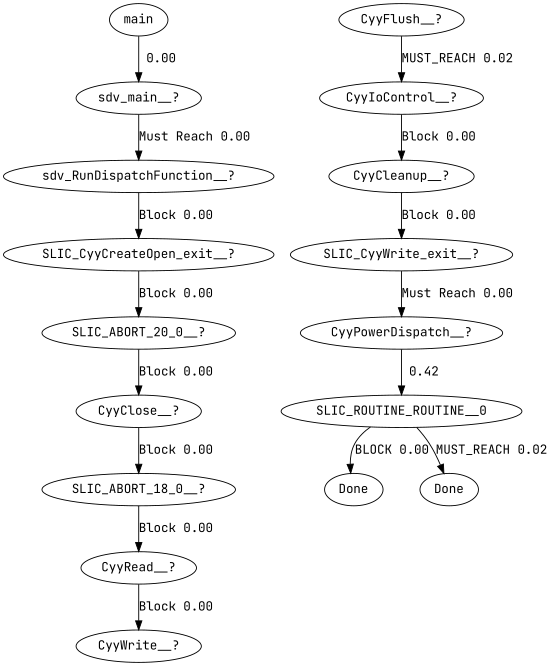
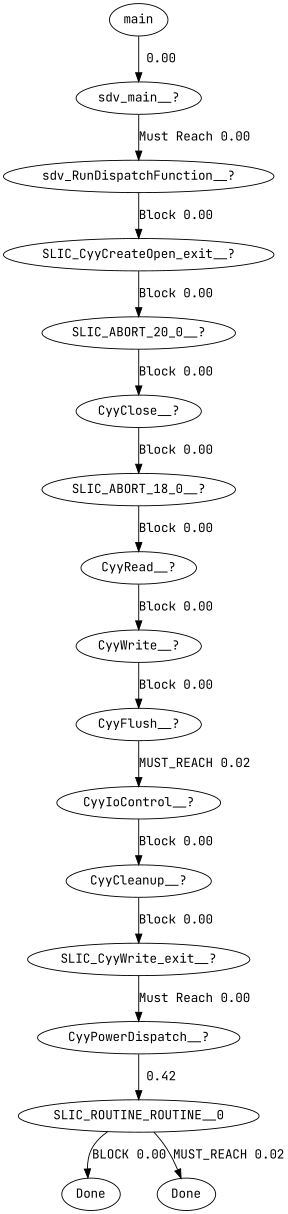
edge "CyyWrite__?" -> "CyyFlush__?": added, label "Block 0.00"
